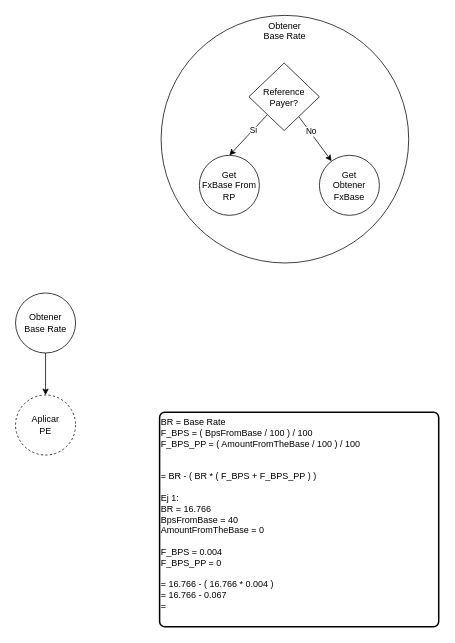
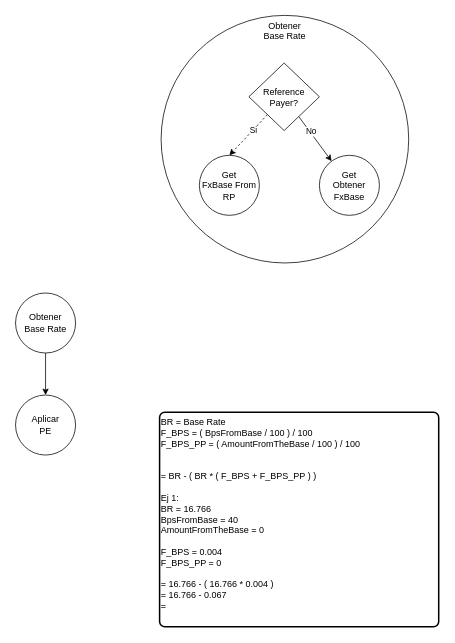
edge "ReferencePayer?" -> "Get FxBase From RP": style solid -> dashed
node "Aplicar PE": style dashed -> solid
